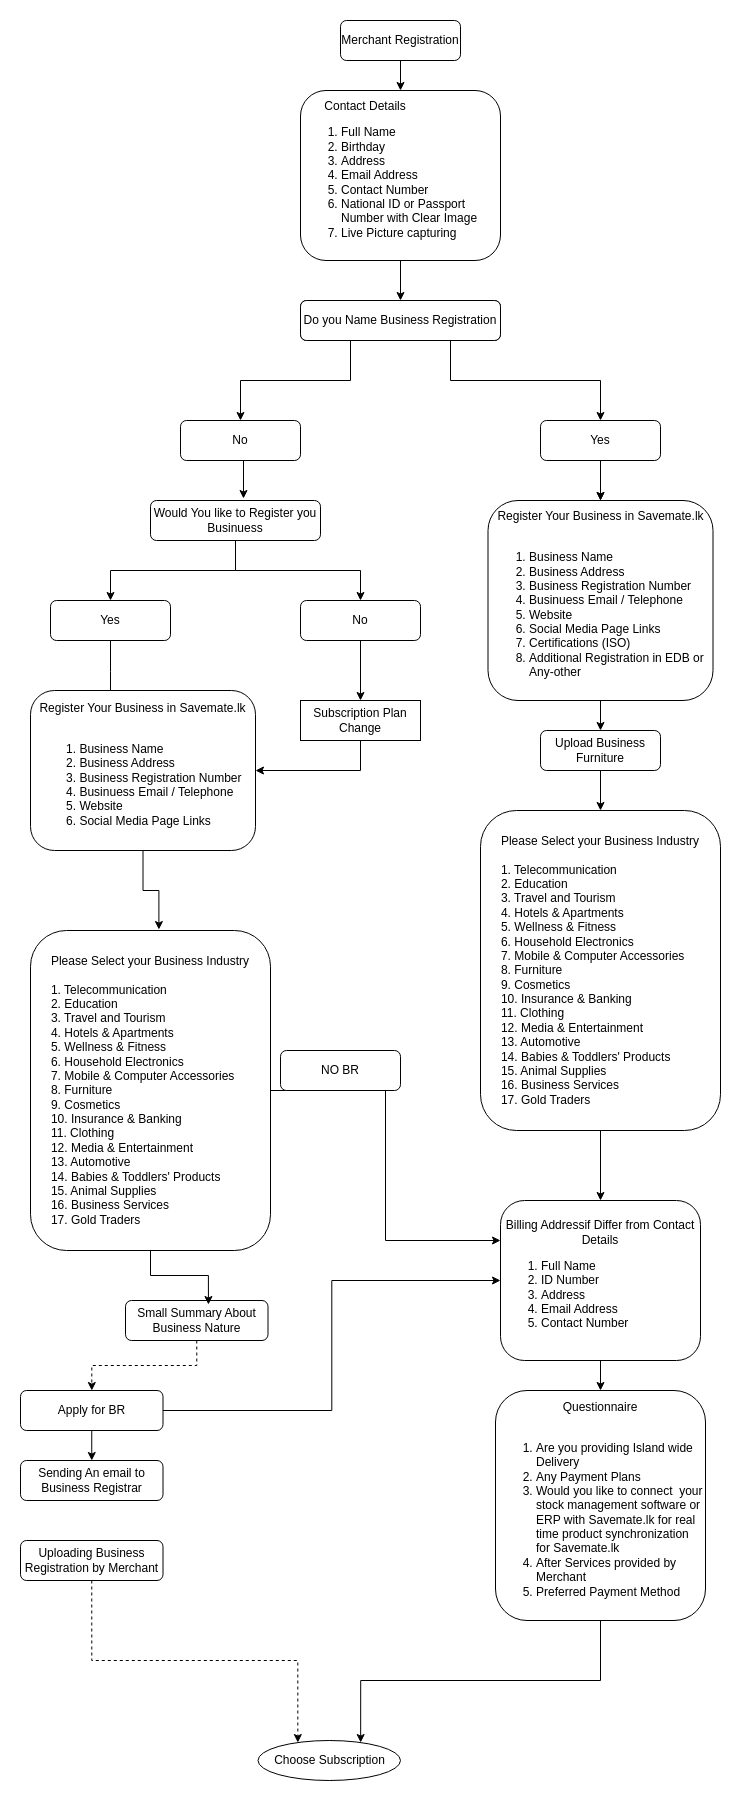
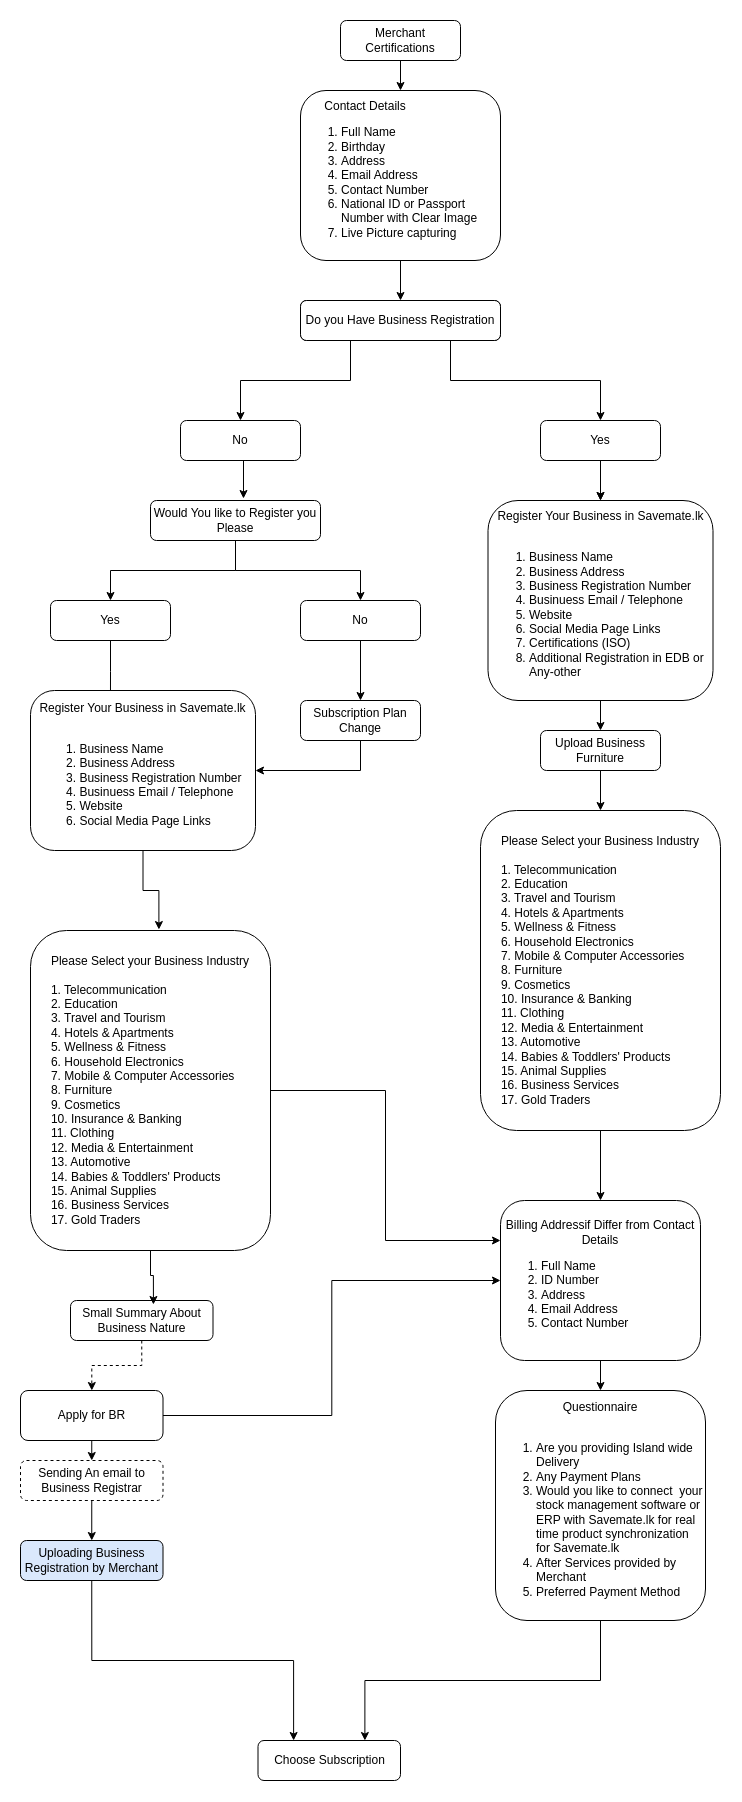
node "Merchant Registration": label "Merchant Registration" -> "Merchant Certifications"
node "Do you Name Business Registration": label "Do you Name Business Registration" -> "Do you Have Business Registration"
node "Would You like to Register you Businuess": label "Would You like to Register you Businuess" -> "Would You like to Register you Please"
node "Subscription Plan Change": shape rectangle -> rounded rectangle
node "NO BR": removed
node "Small Summary About Business Nature": moved (197, 1321) -> (142, 1321)
node "Apply for BR": size 143x40 -> 143x50
node "Sending An email to Business Registrar": style solid -> dashed
edge "Sending An email to Business Registrar" -> "Uploading Business Registration by Merchant": added
node "Uploading Business Registration by Merchant": fillcolor #ffffff -> #dae8fc
edge "Uploading Business Registration by Merchant" -> "Choose Subscription": style dashed -> solid
node "Choose Subscription": shape ellipse -> rounded rectangle
